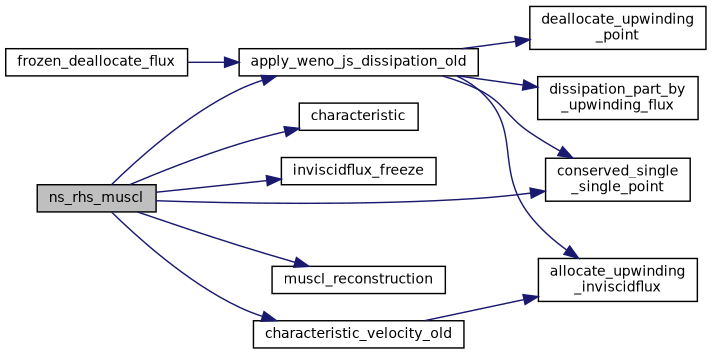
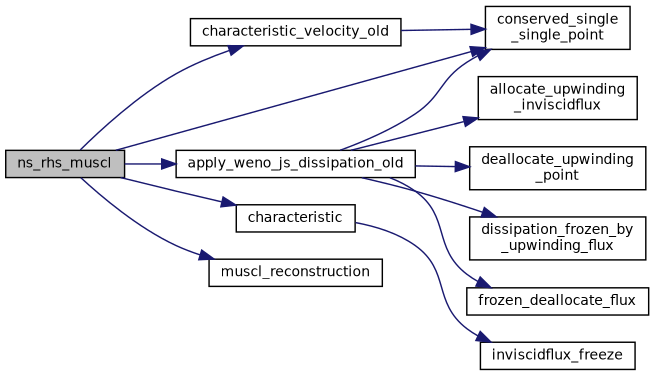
edge "frozen_deallocate_flux" -> "apply_weno_js_dissipation_old": reversed
node "dissipation_part_by _upwinding_flux": label "dissipation_part_by _upwinding_flux" -> "dissipation_frozen_by _upwinding_flux"
edge "ns_rhs_muscl" -> "inviscidflux_freeze": now "characteristic" -> "inviscidflux_freeze"
edge "characteristic_velocity_old" -> "allocate_upwinding _inviscidflux": now "characteristic_velocity_old" -> "conserved_single _single_point"
